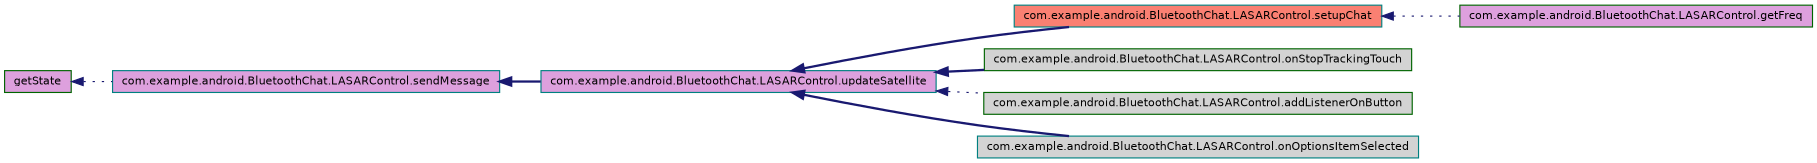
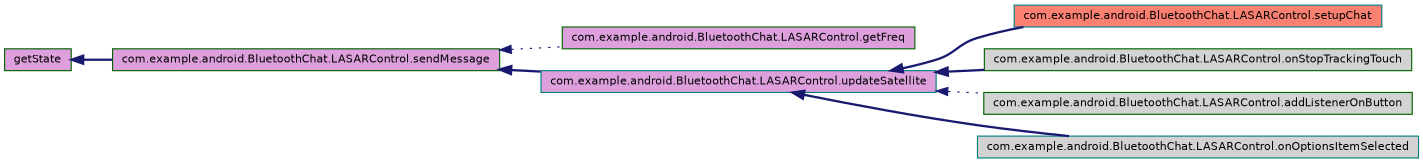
edge "com.example.android.BluetoothChat.LASARControl.getFreq" -> "com.example.android.BluetoothChat.LASARControl.setupChat": now "com.example.android.BluetoothChat.LASARControl.getFreq" -> "com.example.android.BluetoothChat.LASARControl.sendMessage"
edge "com.example.android.BluetoothChat.LASARControl.sendMessage" -> "getState": style dotted -> bold
node "com.example.android.BluetoothChat.LASARControl.sendMessage": color teal -> darkgreen
